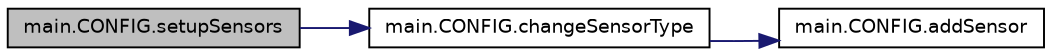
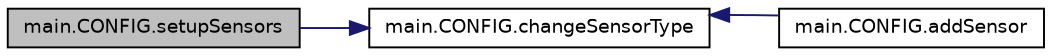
edge "main.CONFIG.changeSensorType" -> "main.CONFIG.addSensor": reversed
